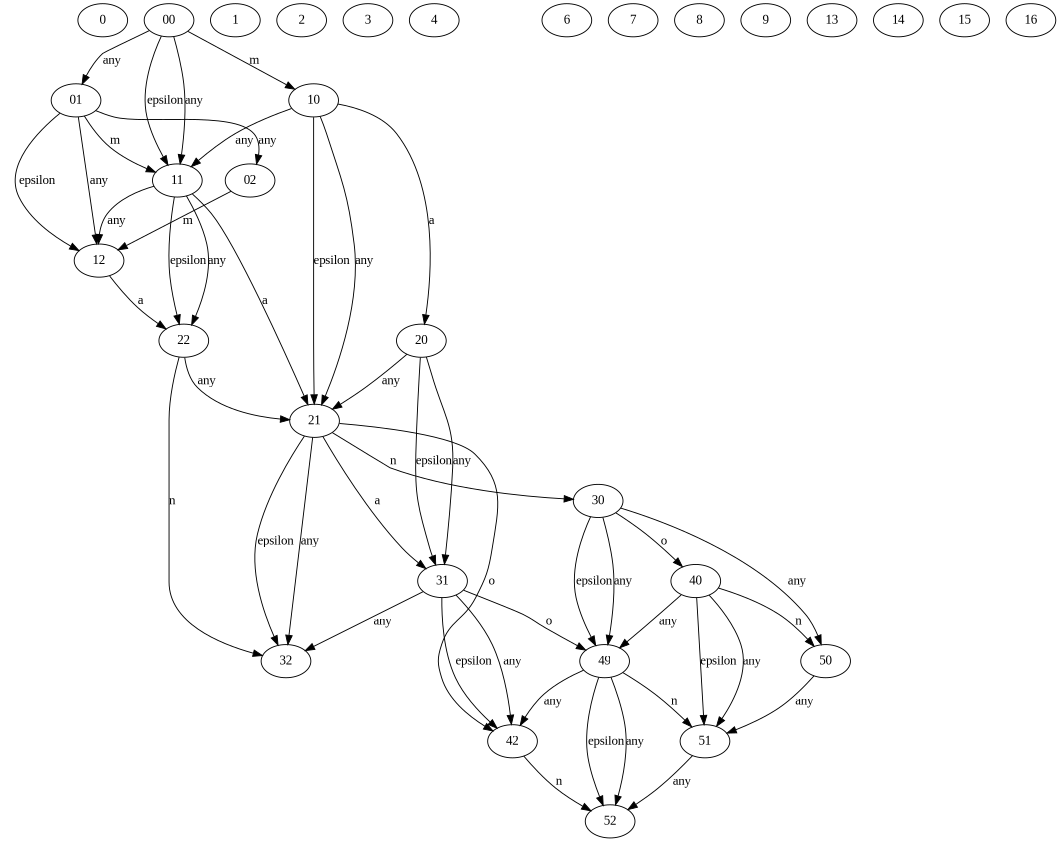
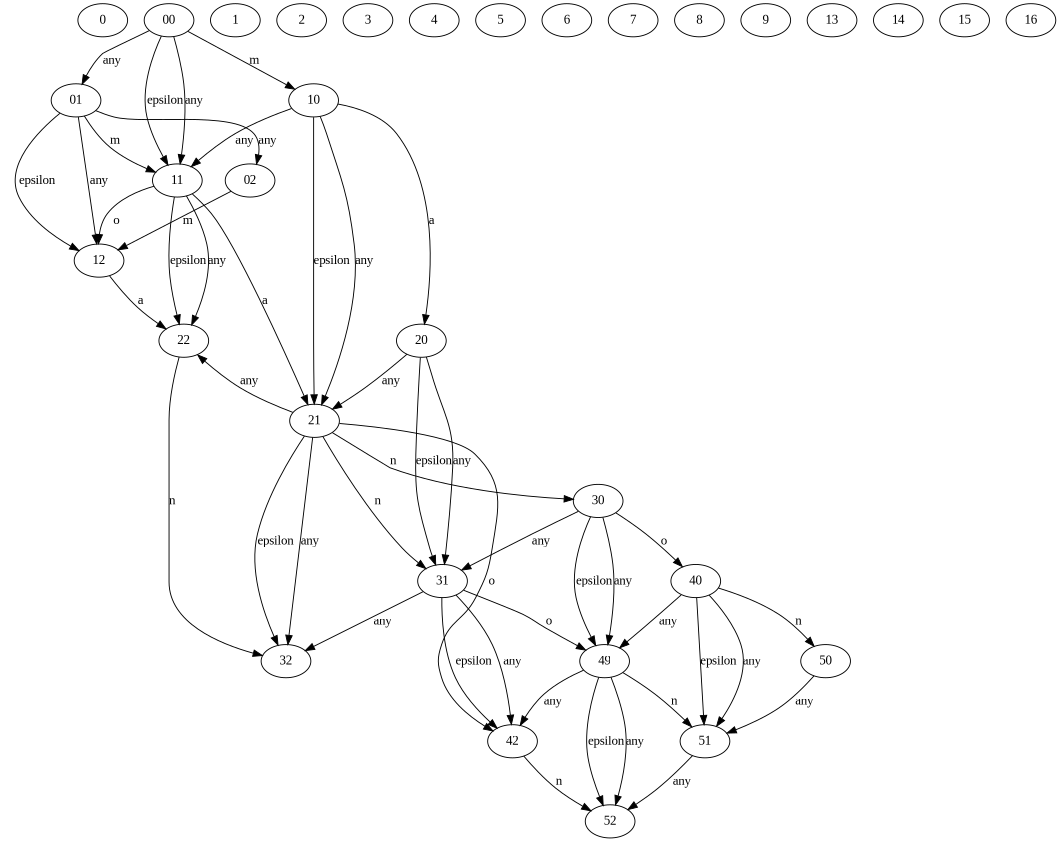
node "5": added
edge "11" -> "12": label "any" -> "o"
edge "22" -> "21": reversed
edge "21" -> "31": label "a" -> "n"
edge "30" -> "50": now "30" -> "31"
